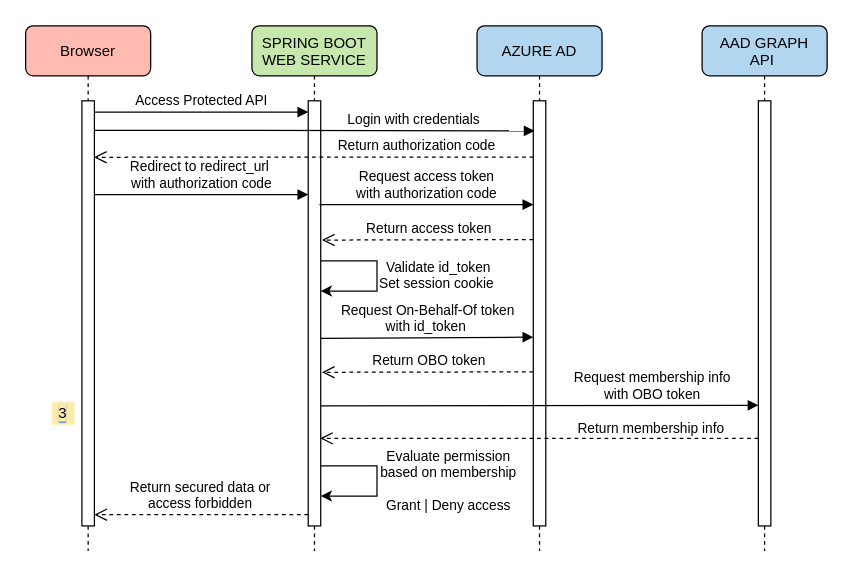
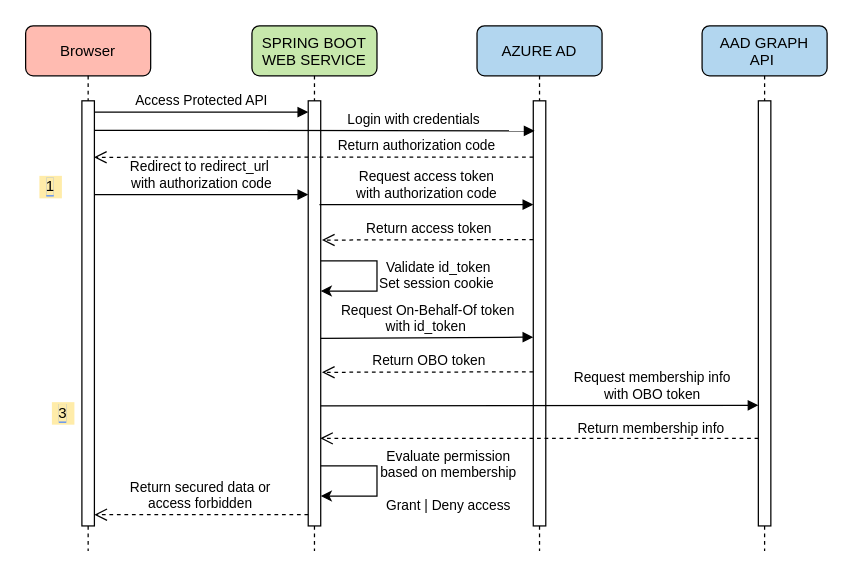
node "1": added
